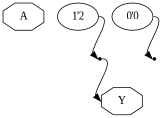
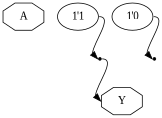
node "1'2": label "1'2" -> "1'1"
node "0'0": label "0'0" -> "1'0"
